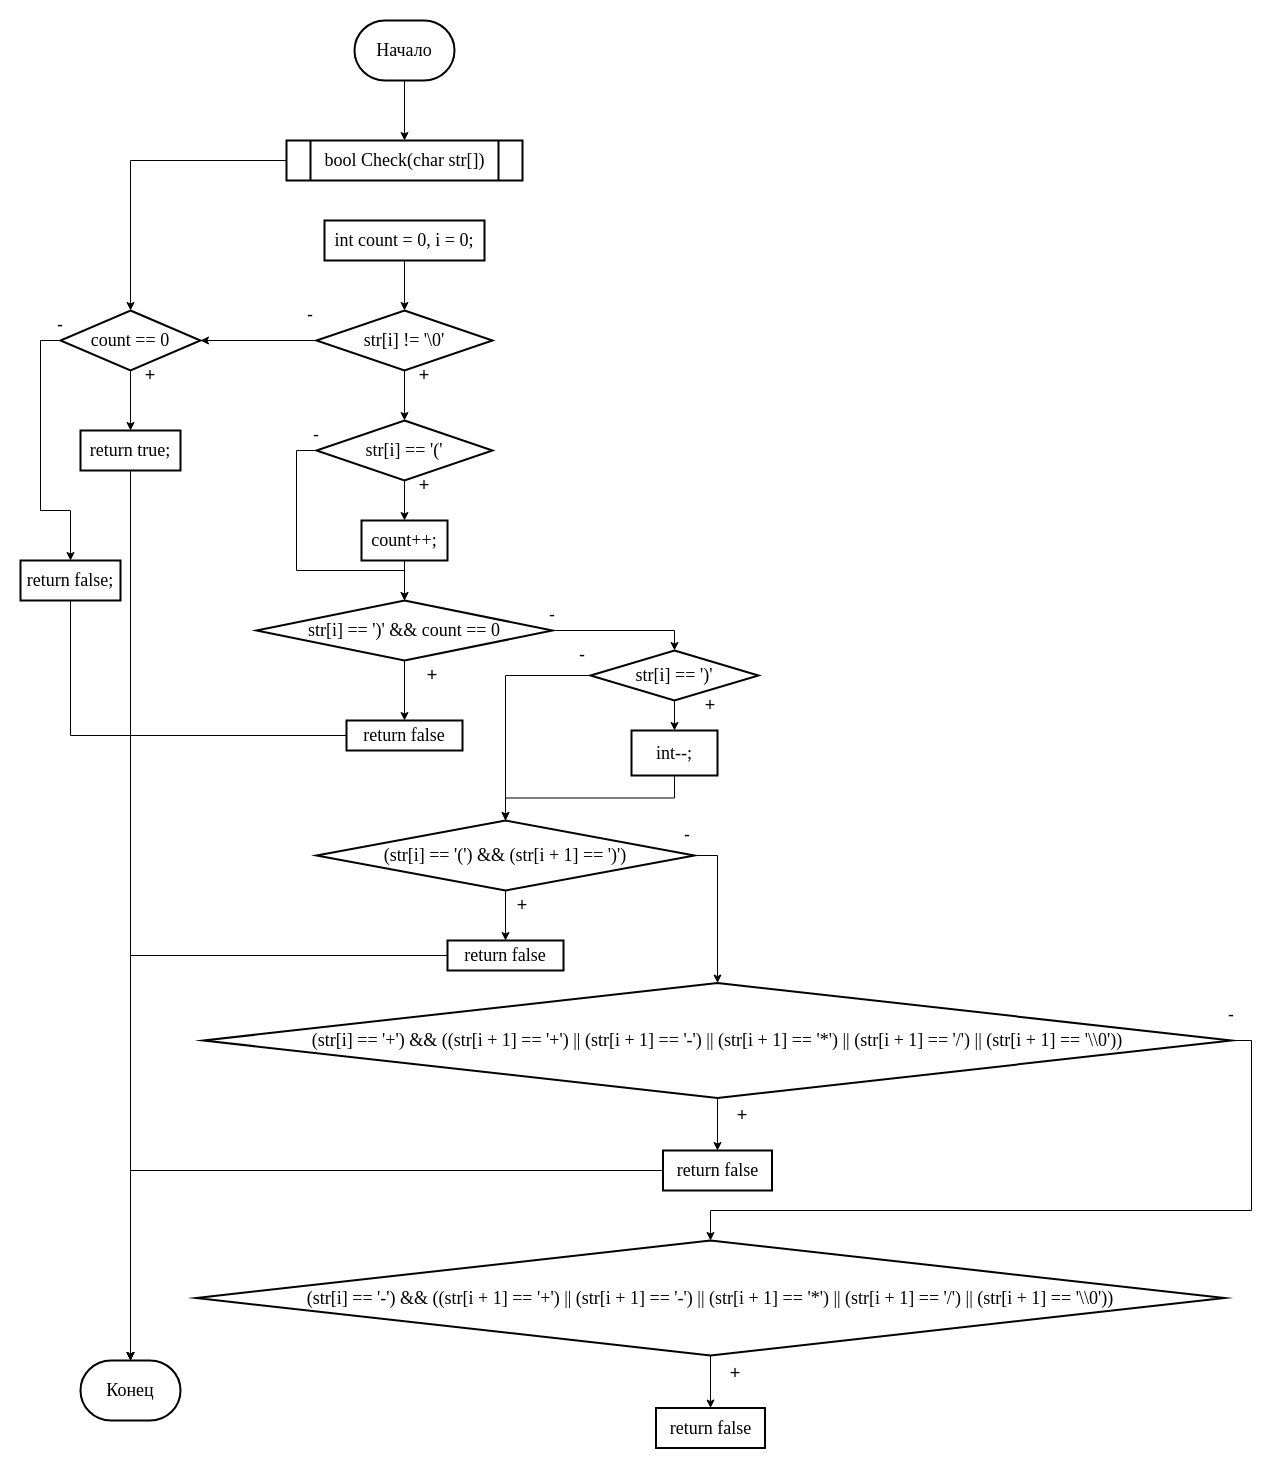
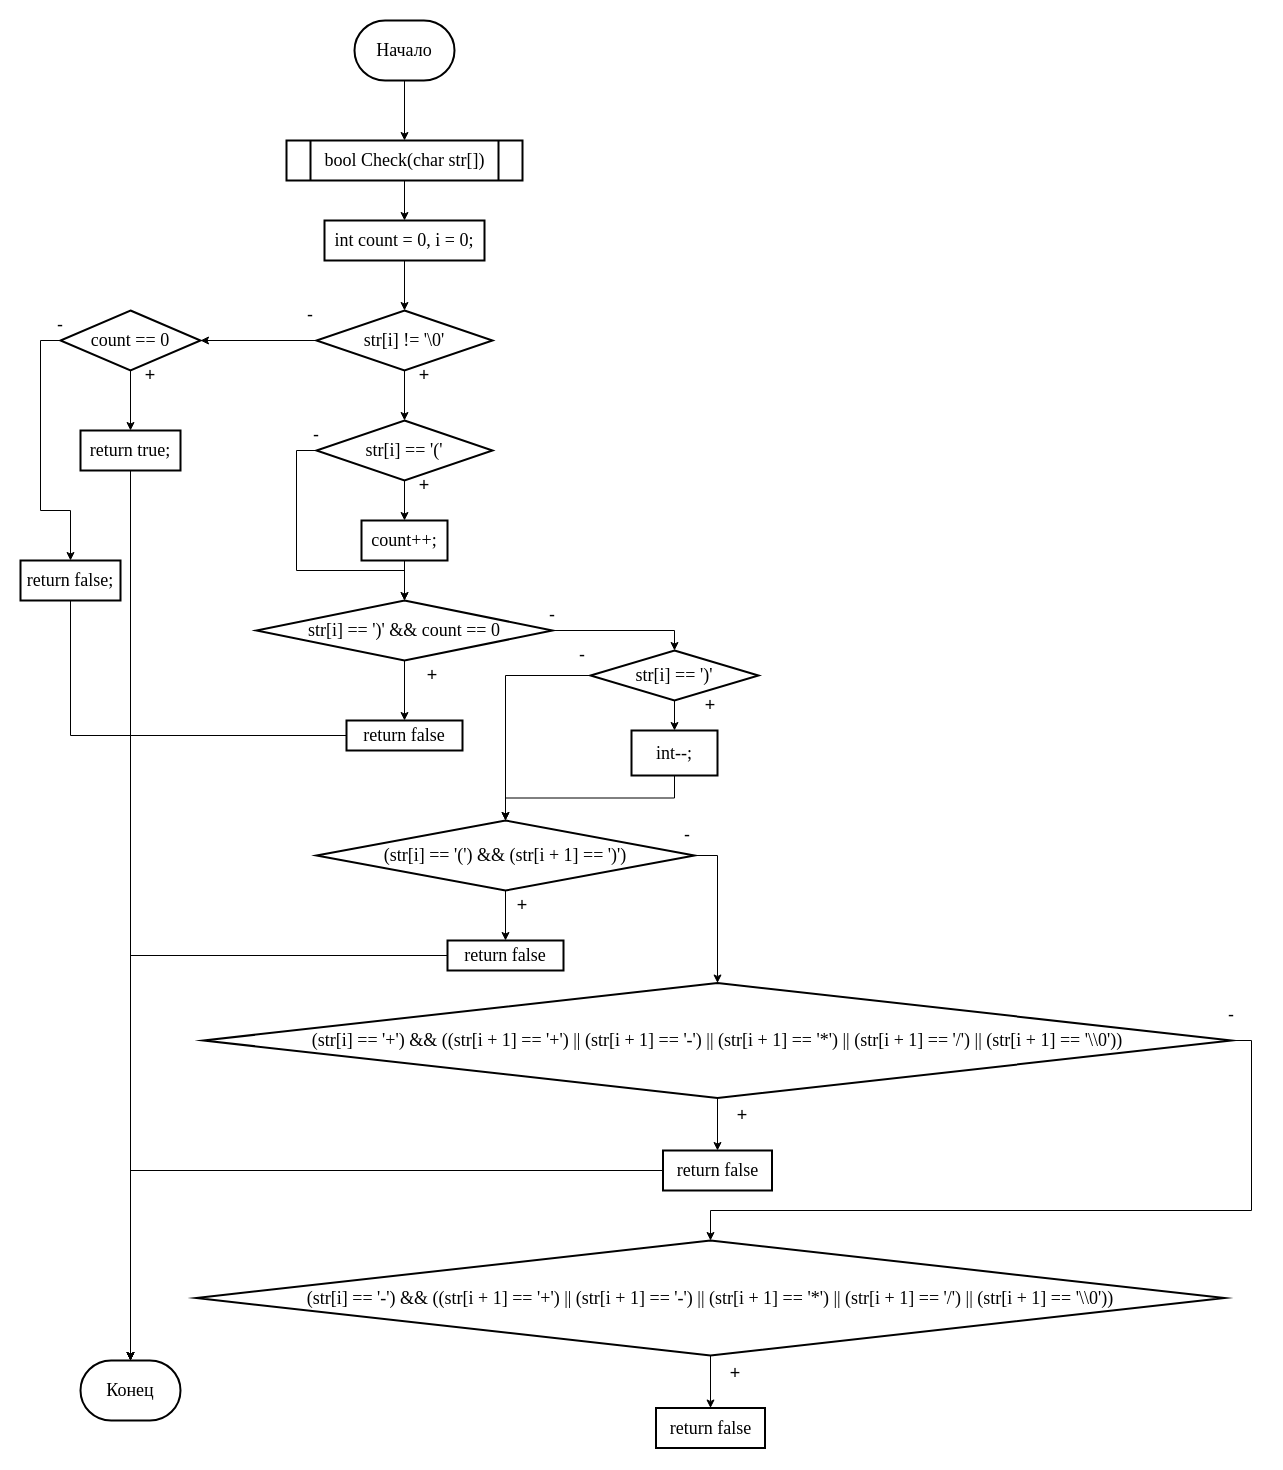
edge "bool Check(char str[])" -> "count == 0": now "bool Check(char str[])" -> "int count = 0, i = 0;"
